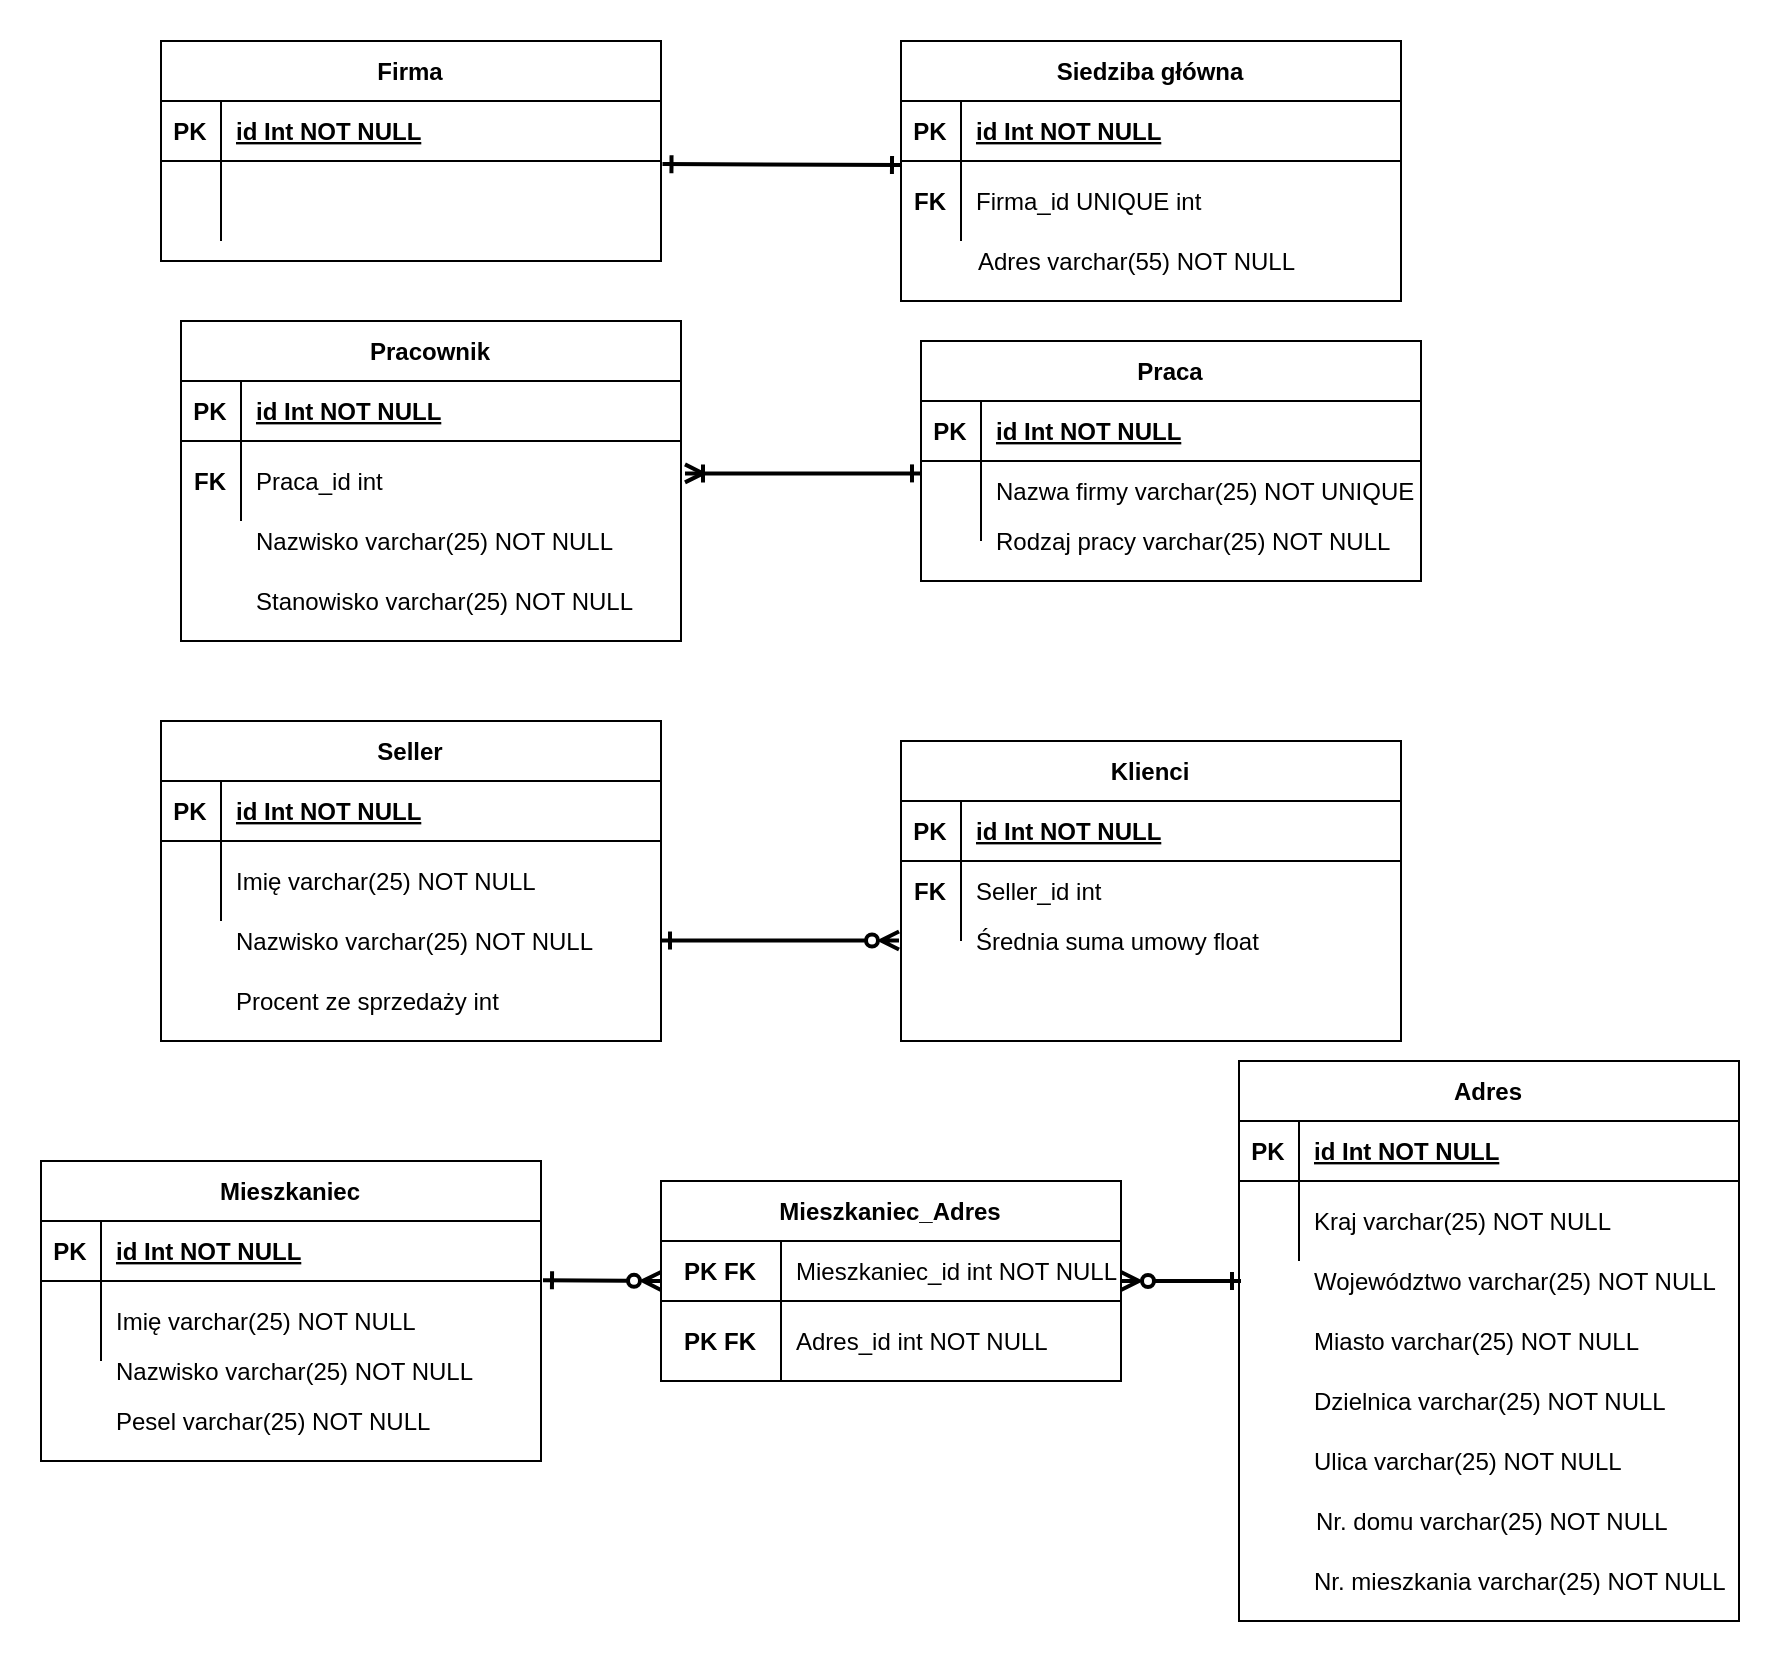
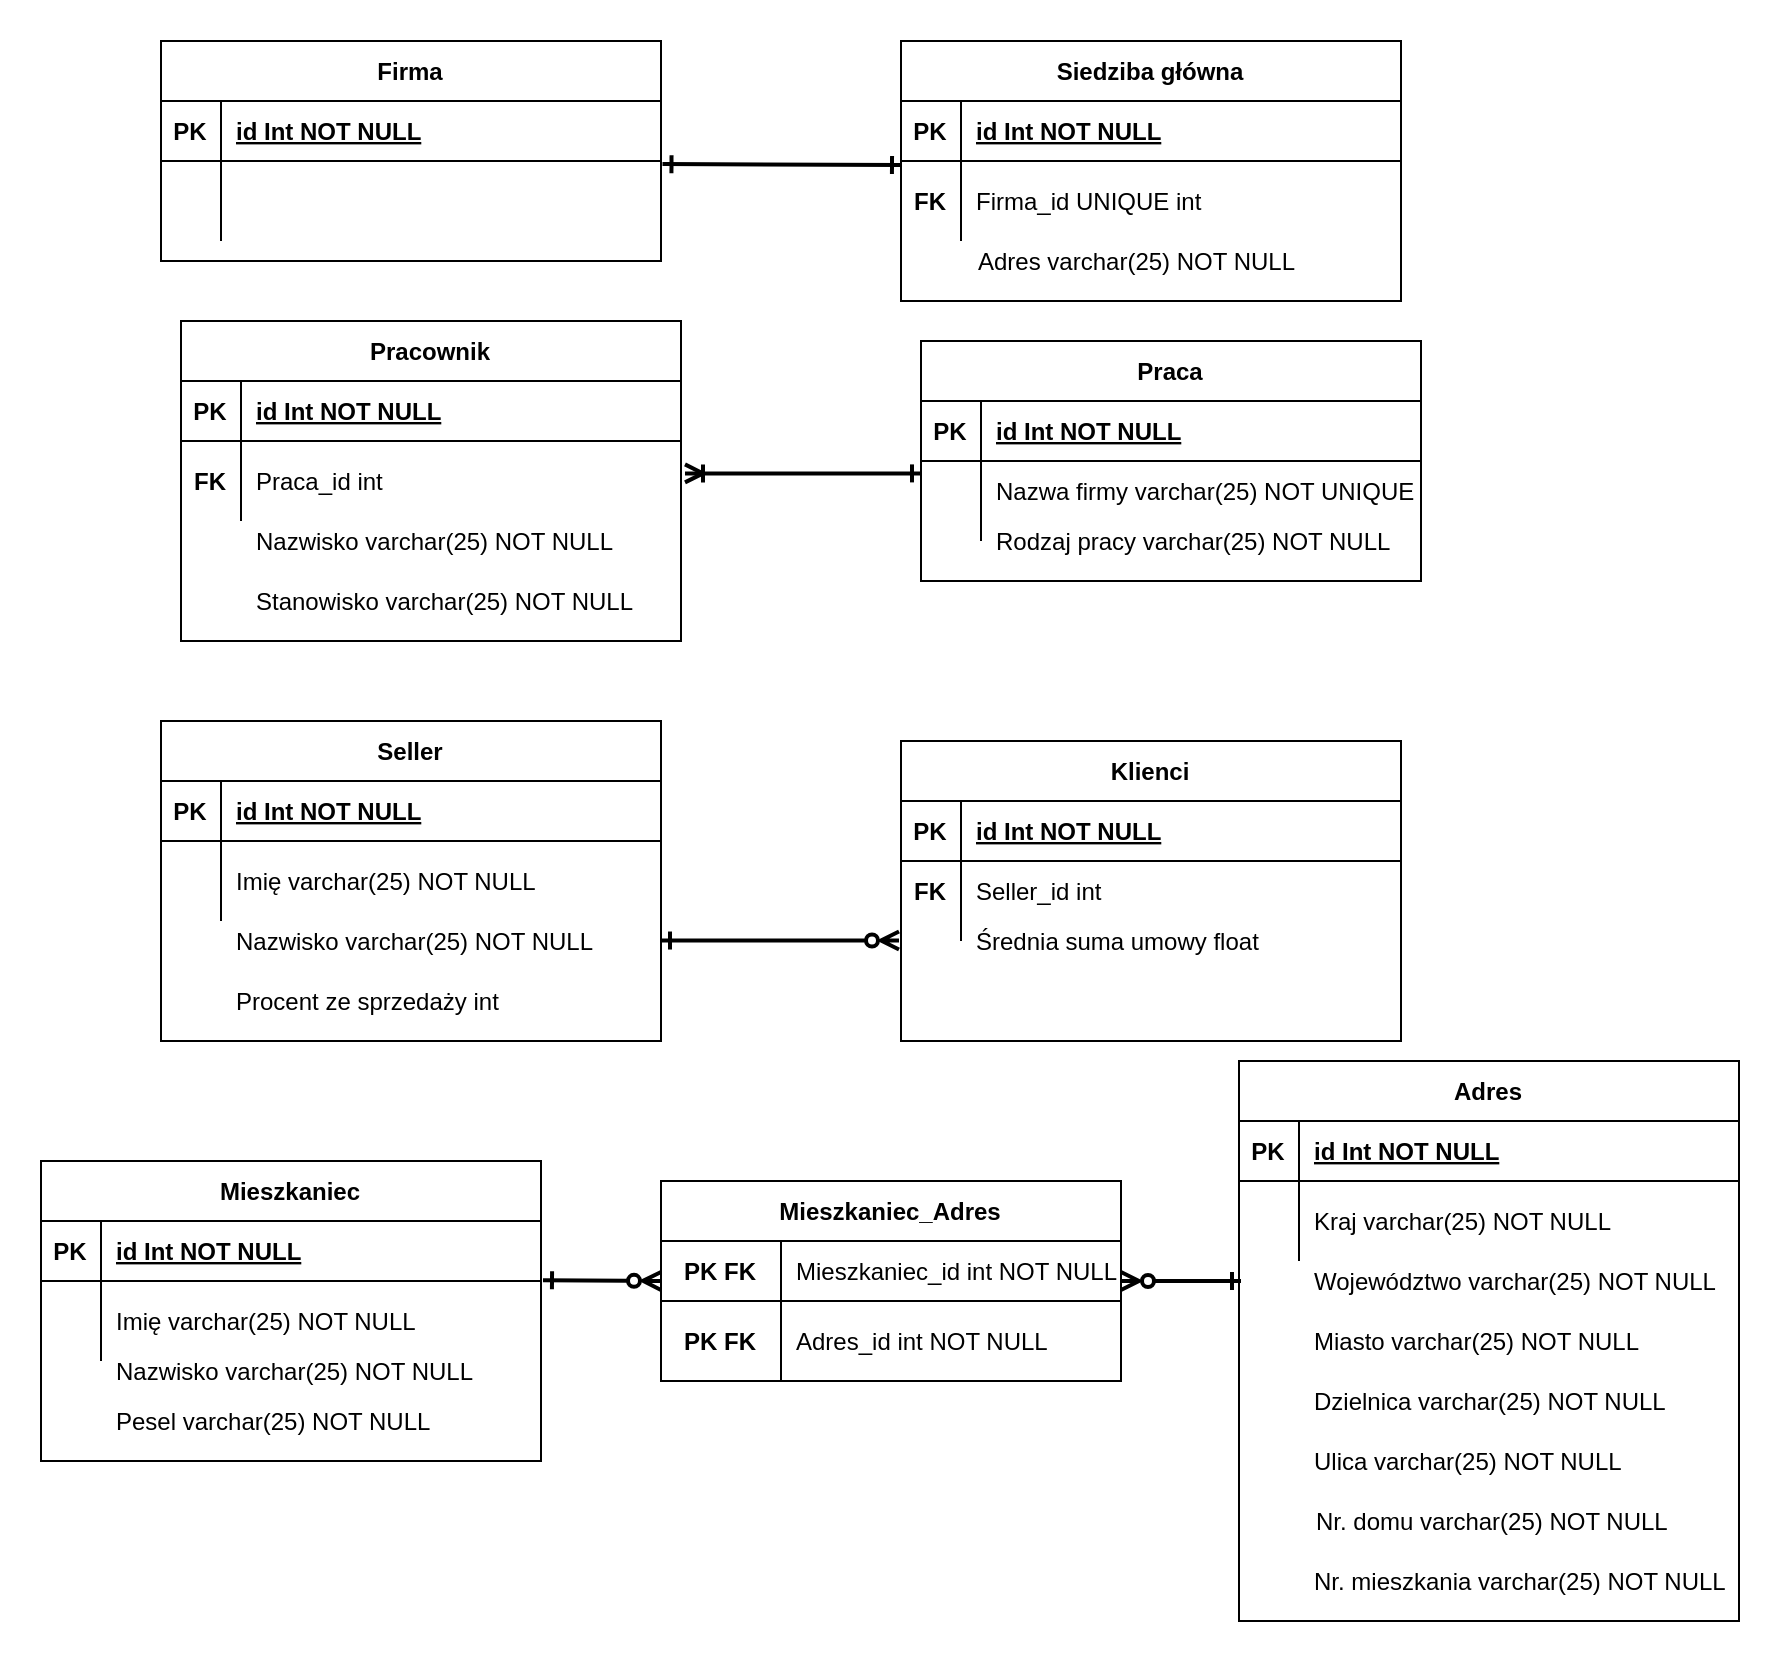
node "Adres varchar(55) NOT NULL": label "Adres varchar(55) NOT NULL" -> "Adres varchar(25) NOT NULL"
